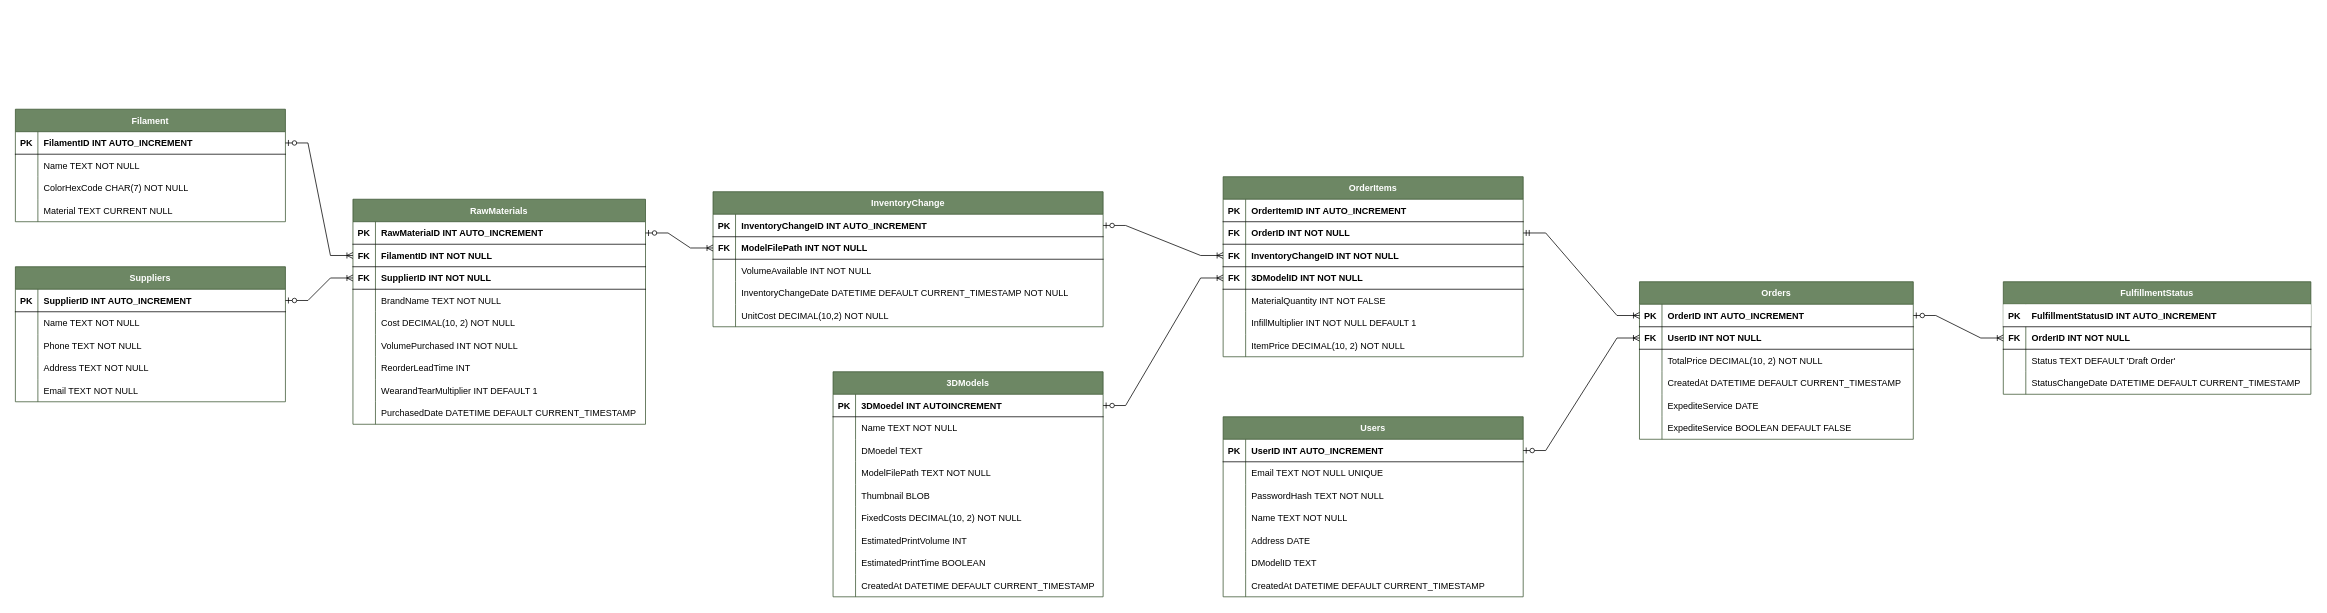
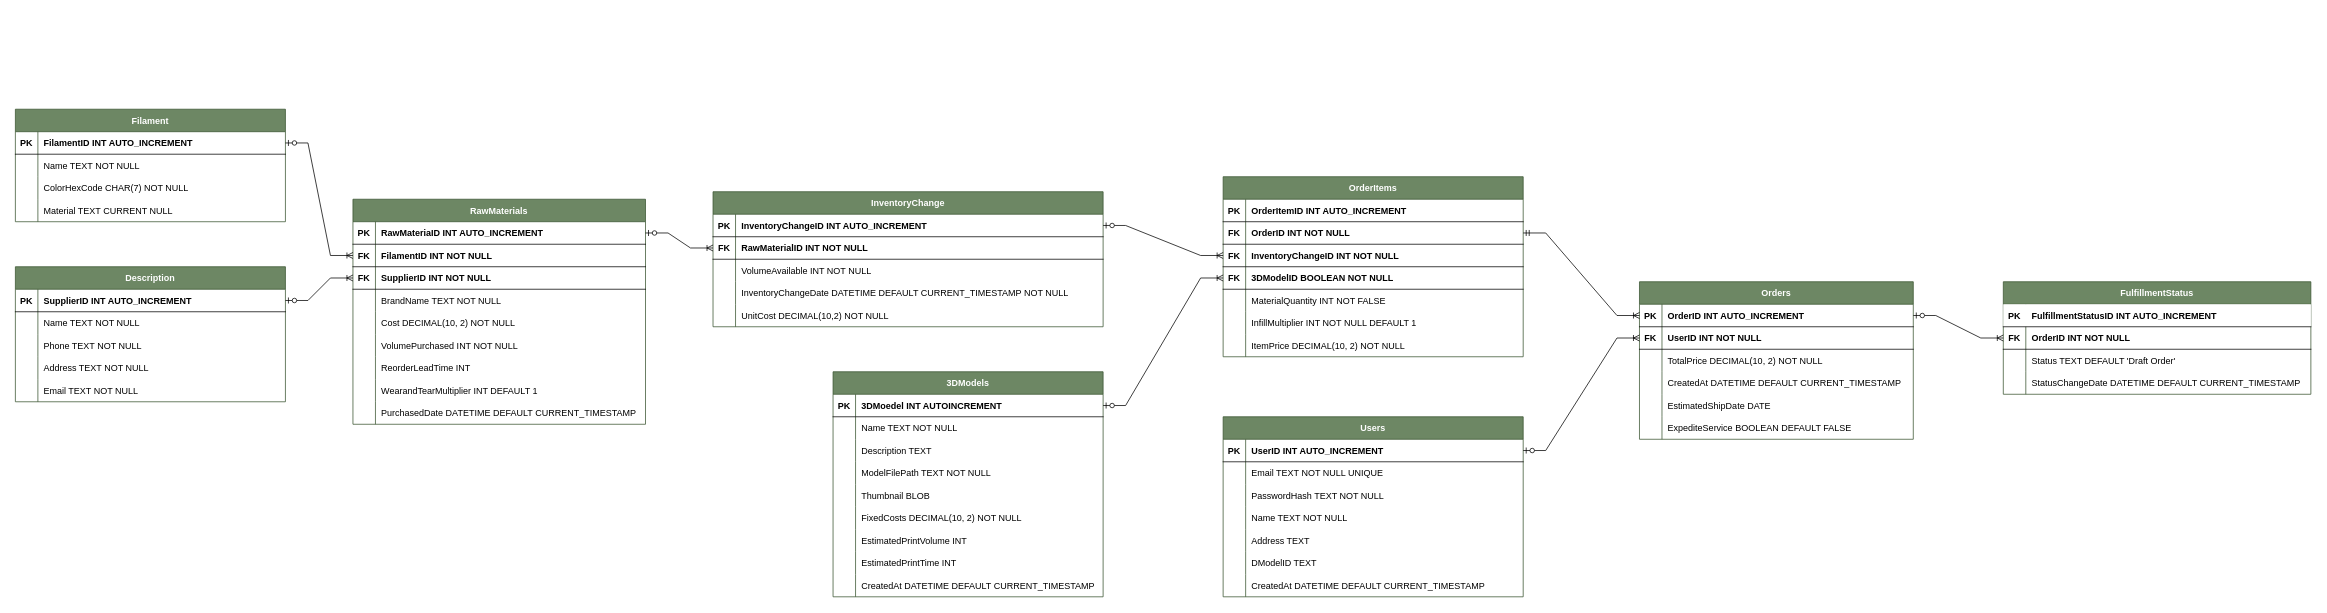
node "ModelFilePath INT NOT NULL": label "ModelFilePath INT NOT NULL" -> "RawMaterialID INT NOT NULL"
node "Suppliers": label "Suppliers" -> "Description"
node "3DModelID INT NOT NULL": label "3DModelID INT NOT NULL" -> "3DModelID BOOLEAN NOT NULL"
node "ExpediteService DATE": label "ExpediteService DATE" -> "EstimatedShipDate DATE"
node "DMoedel TEXT": label "DMoedel TEXT" -> "Description TEXT"
node "Address DATE": label "Address DATE" -> "Address TEXT"
node "EstimatedPrintTime BOOLEAN": label "EstimatedPrintTime BOOLEAN" -> "EstimatedPrintTime INT"
